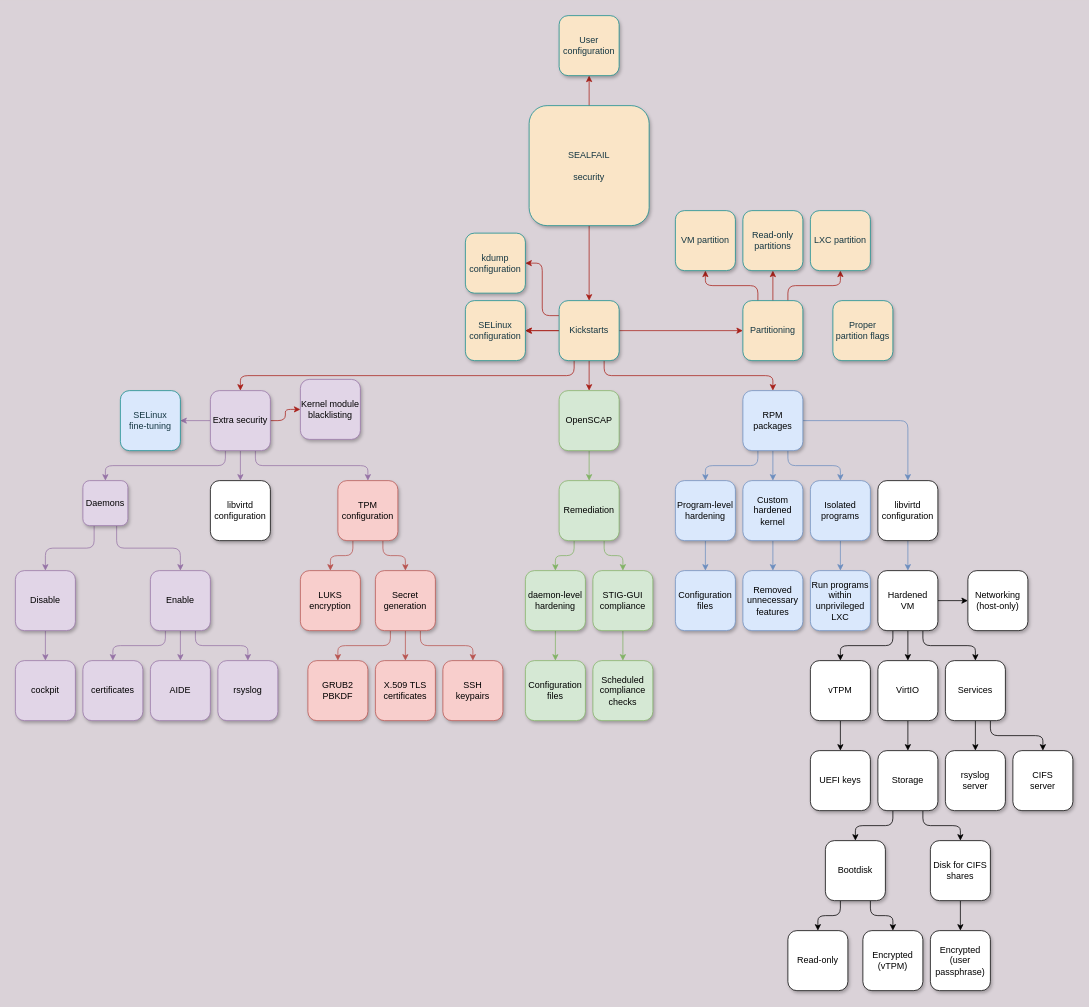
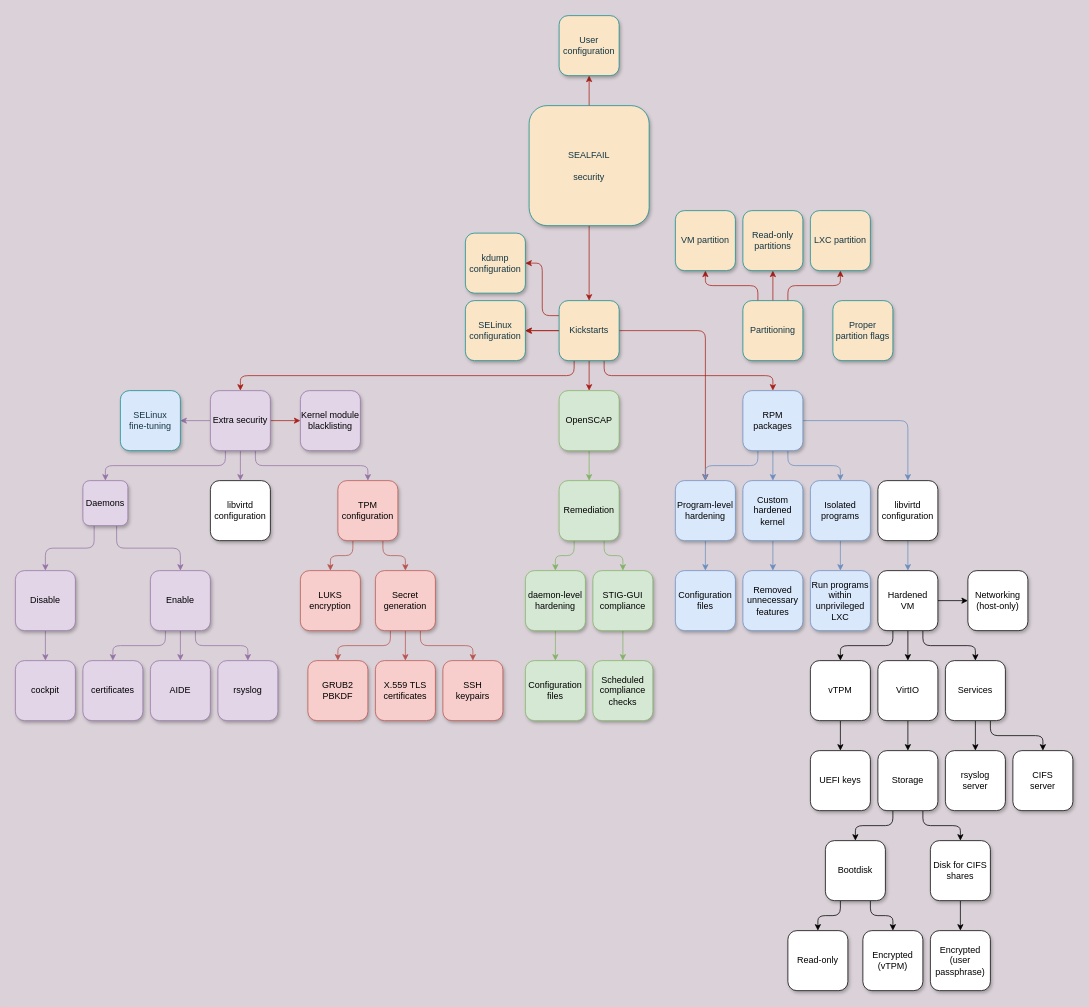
edge "Kickstarts" -> "Partitioning": now "Kickstarts" -> "Program-level hardening"
node "Kernel module blacklisting": moved (330, 409) -> (330, 420)
node "X.509 TLS certificates": label "X.509 TLS certificates" -> "X.559 TLS certificates"
